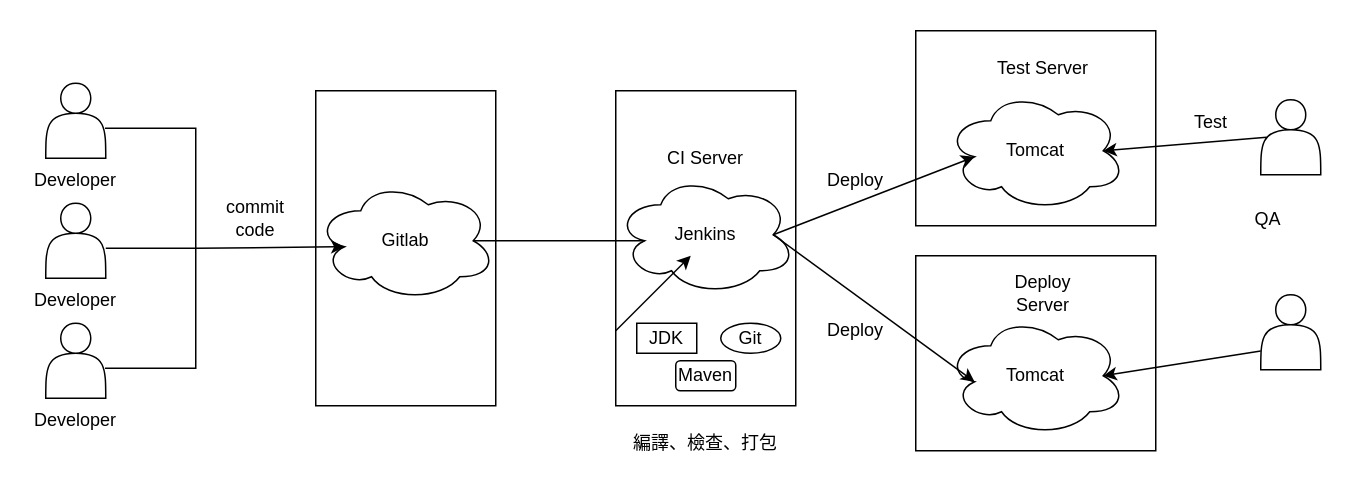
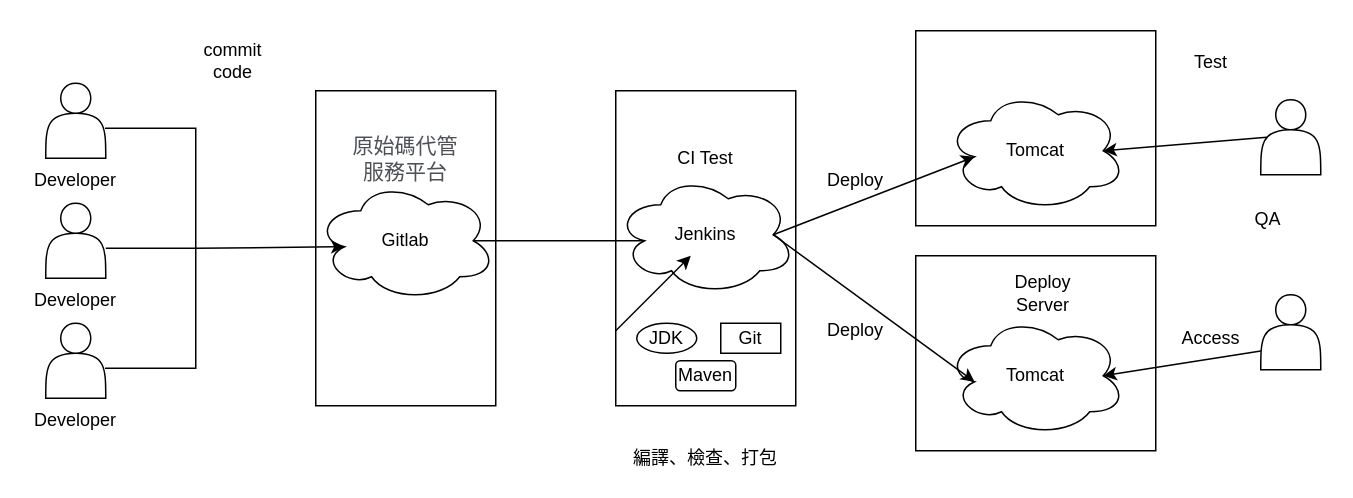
node "Test Server": removed
node "Test": moved (1211, 122) -> (1211, 62)
node "原始碼代管服務平台": added
node "CI Server": label "CI Server" -> "CI Test"
node "commit code": moved (256, 218) -> (233, 61)
node "JDK": shape rectangle -> ellipse
node "Git": shape ellipse -> rectangle
node "Access": added
node "編譯、檢查、打包": moved (706, 443) -> (706, 458)
